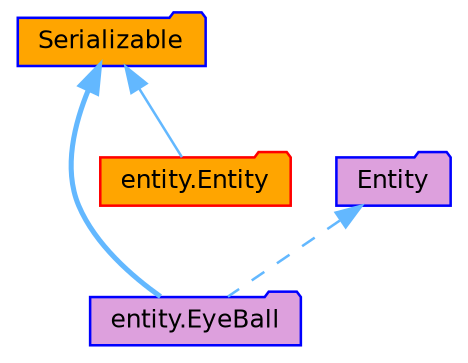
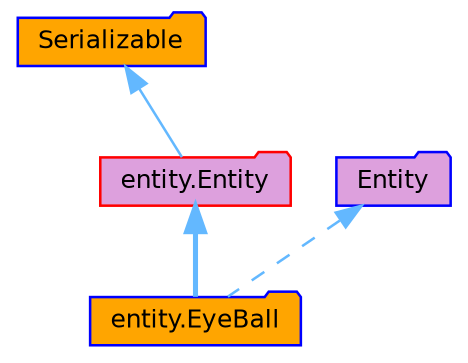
node "entity.Entity": fillcolor orange -> plum
edge "entity.EyeBall" -> "Serializable": now "entity.EyeBall" -> "entity.Entity"
node "entity.EyeBall": fillcolor plum -> orange
